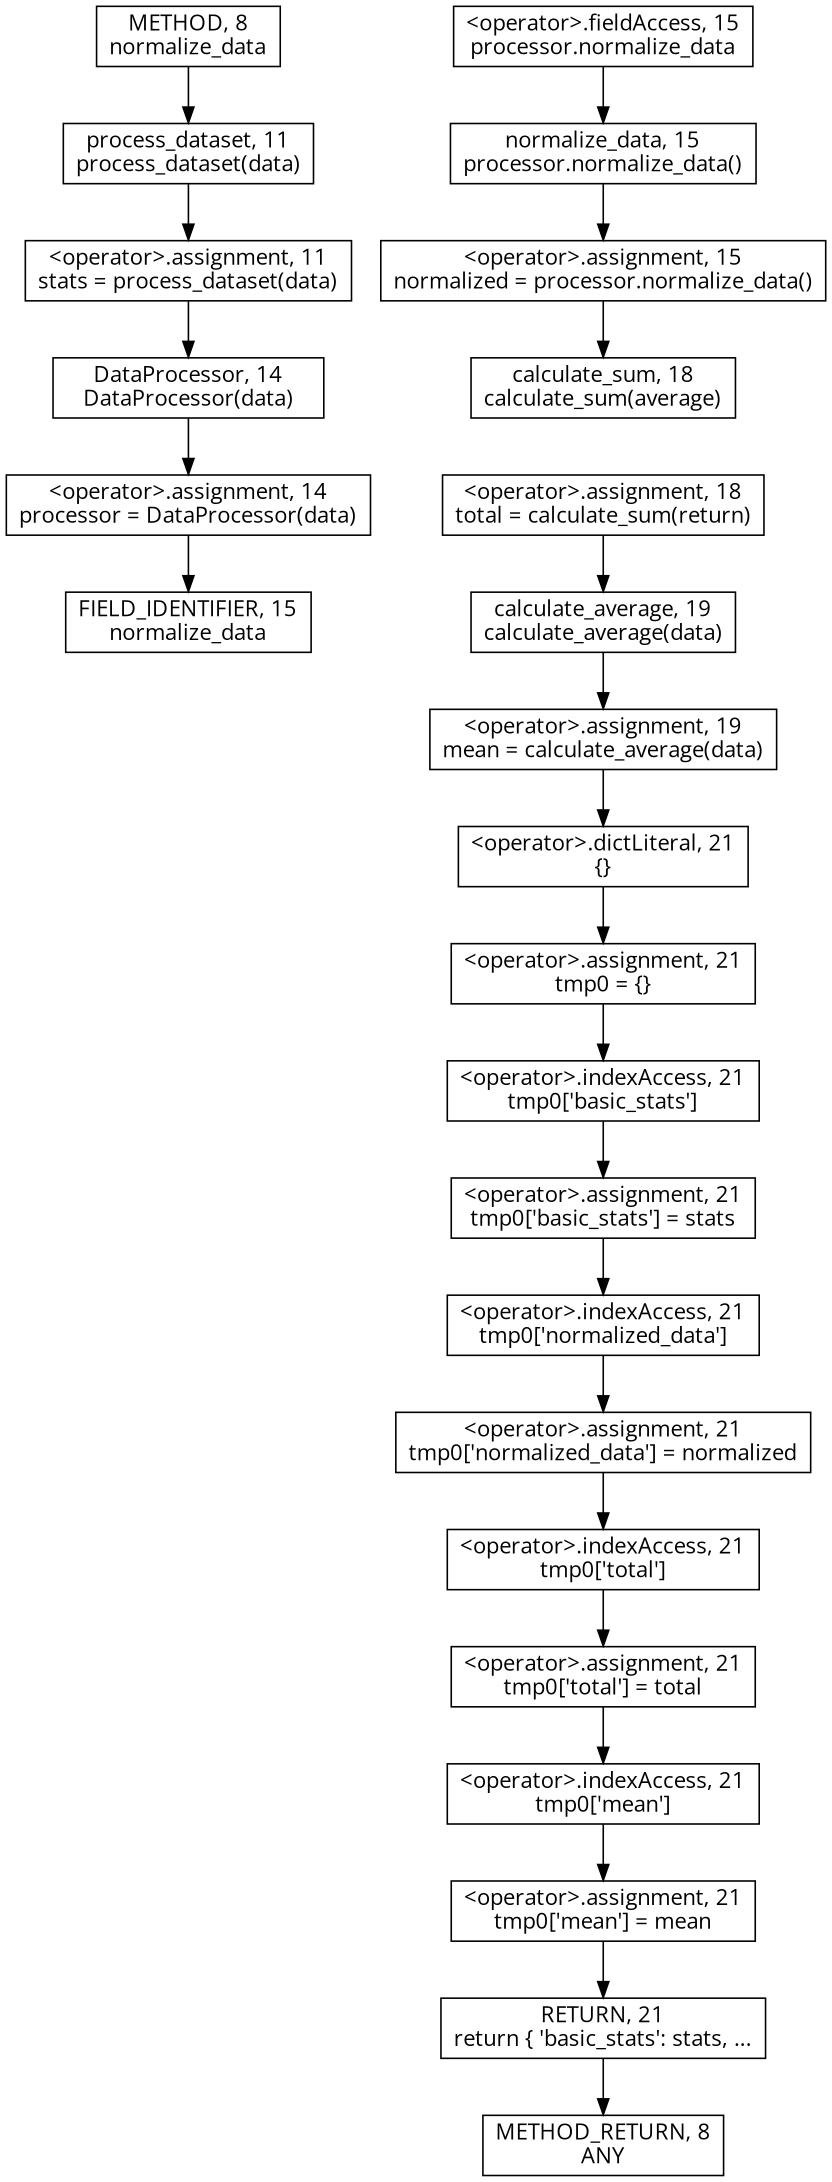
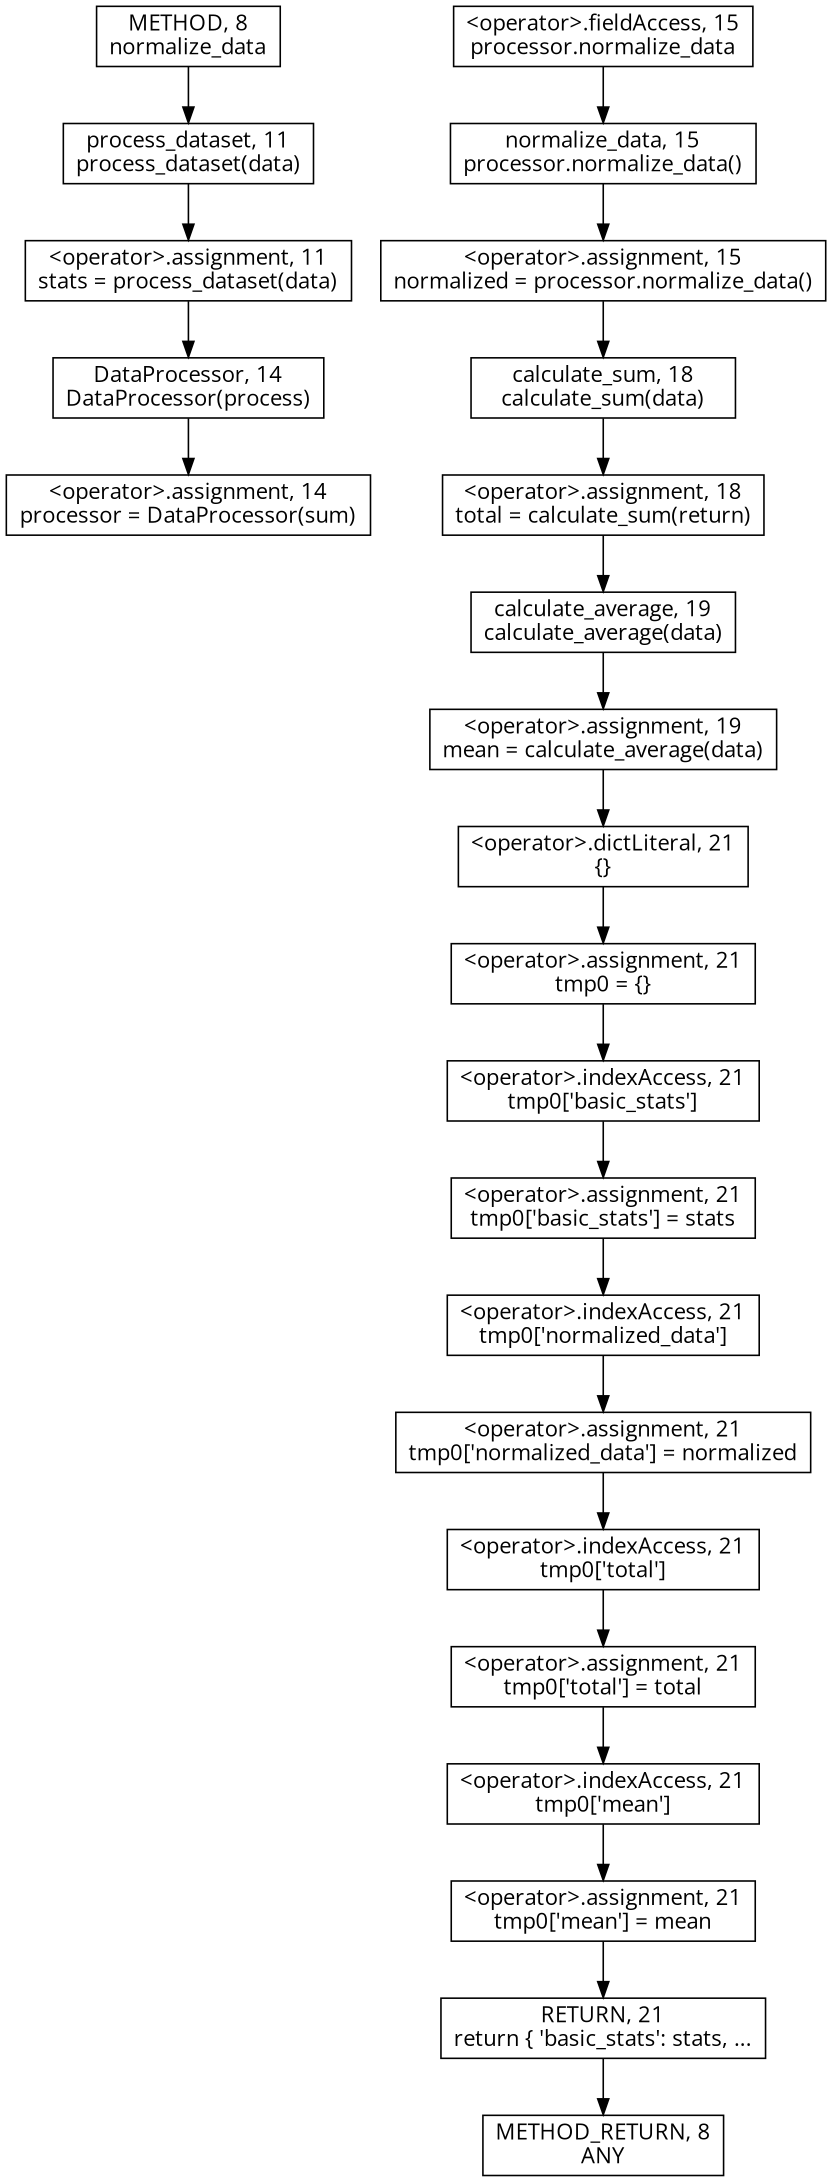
node "DataProcessor, 14": text "DataProcessor(data)" -> "DataProcessor(process)"
node "calculate_sum, 18": text "calculate_sum(average)" -> "calculate_sum(data)"
edge "calculate_sum, 18" -> "<operator>.assignment, 18": added
node "<operator>.assignment, 14": text "processor = DataProcessor(data)" -> "processor = DataProcessor(sum)"
node "FIELD_IDENTIFIER, 15": removed
